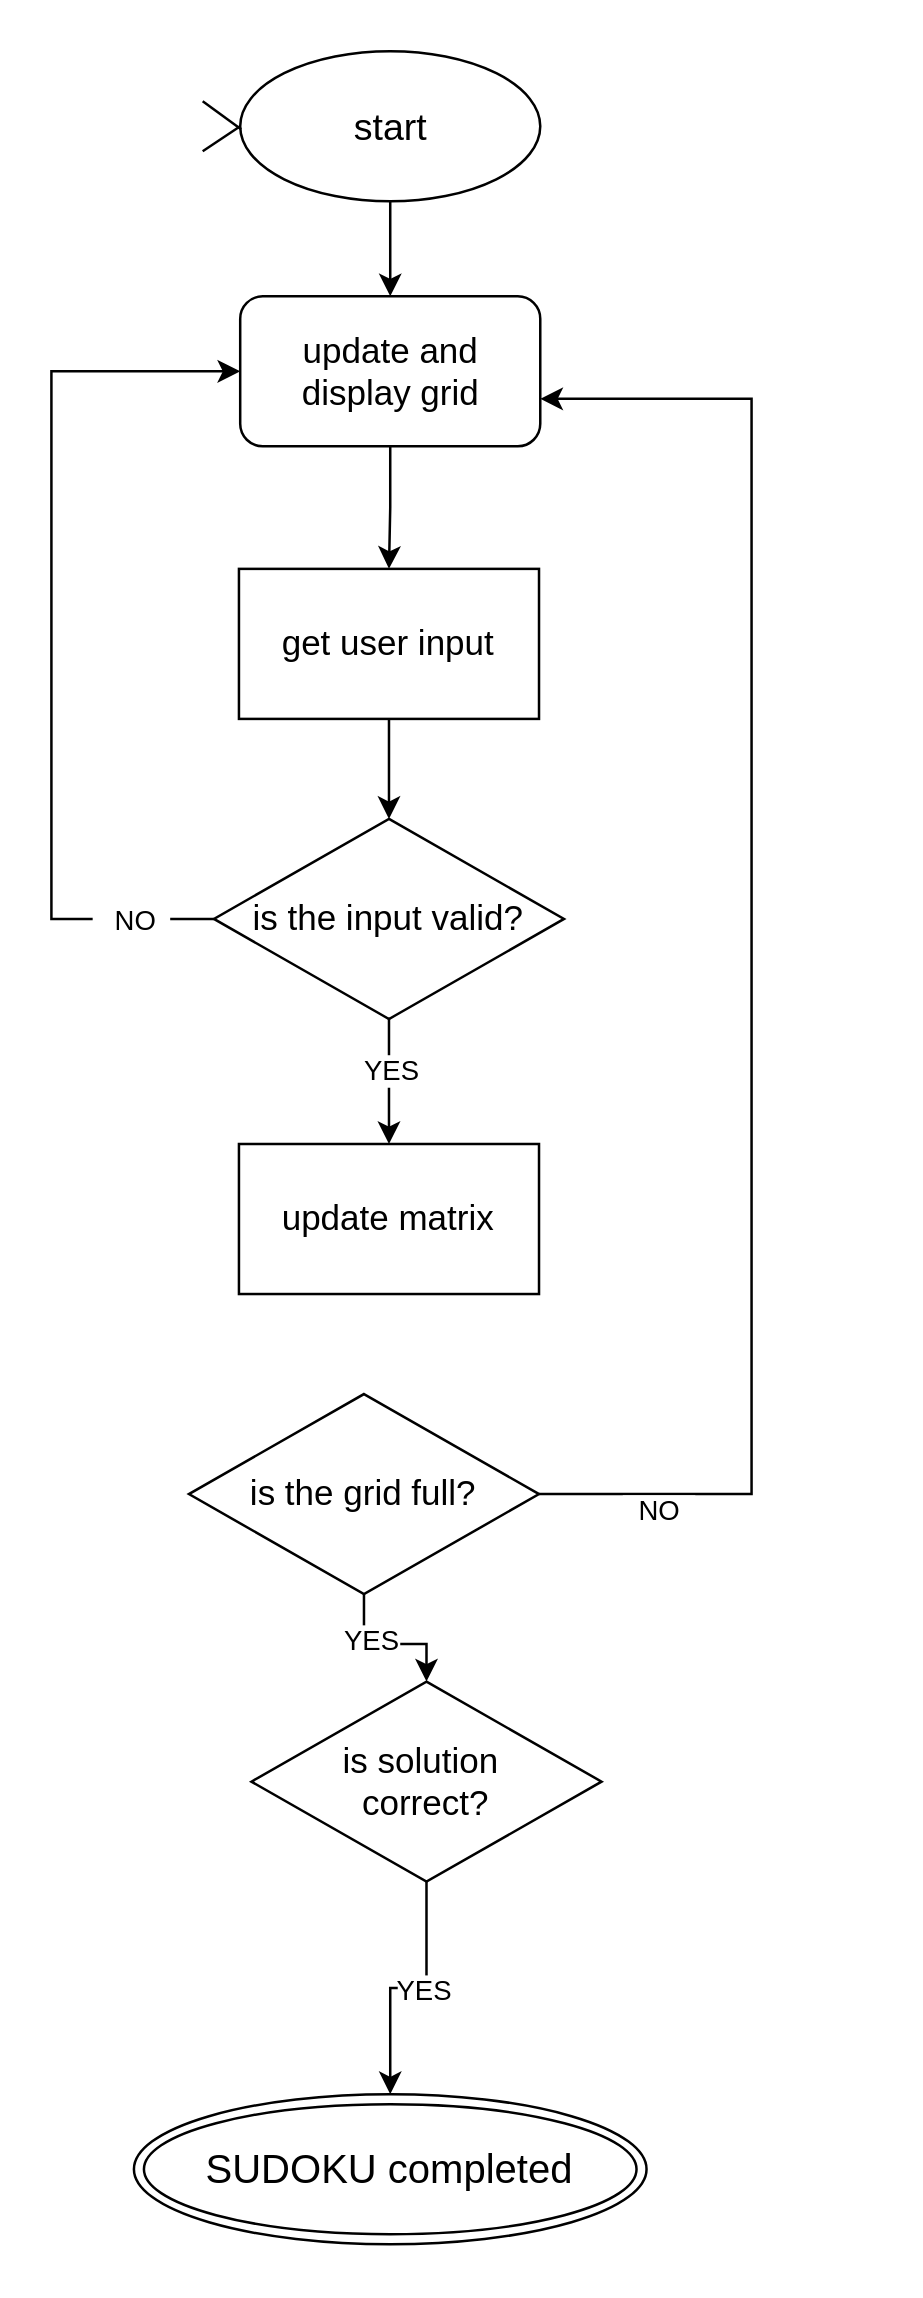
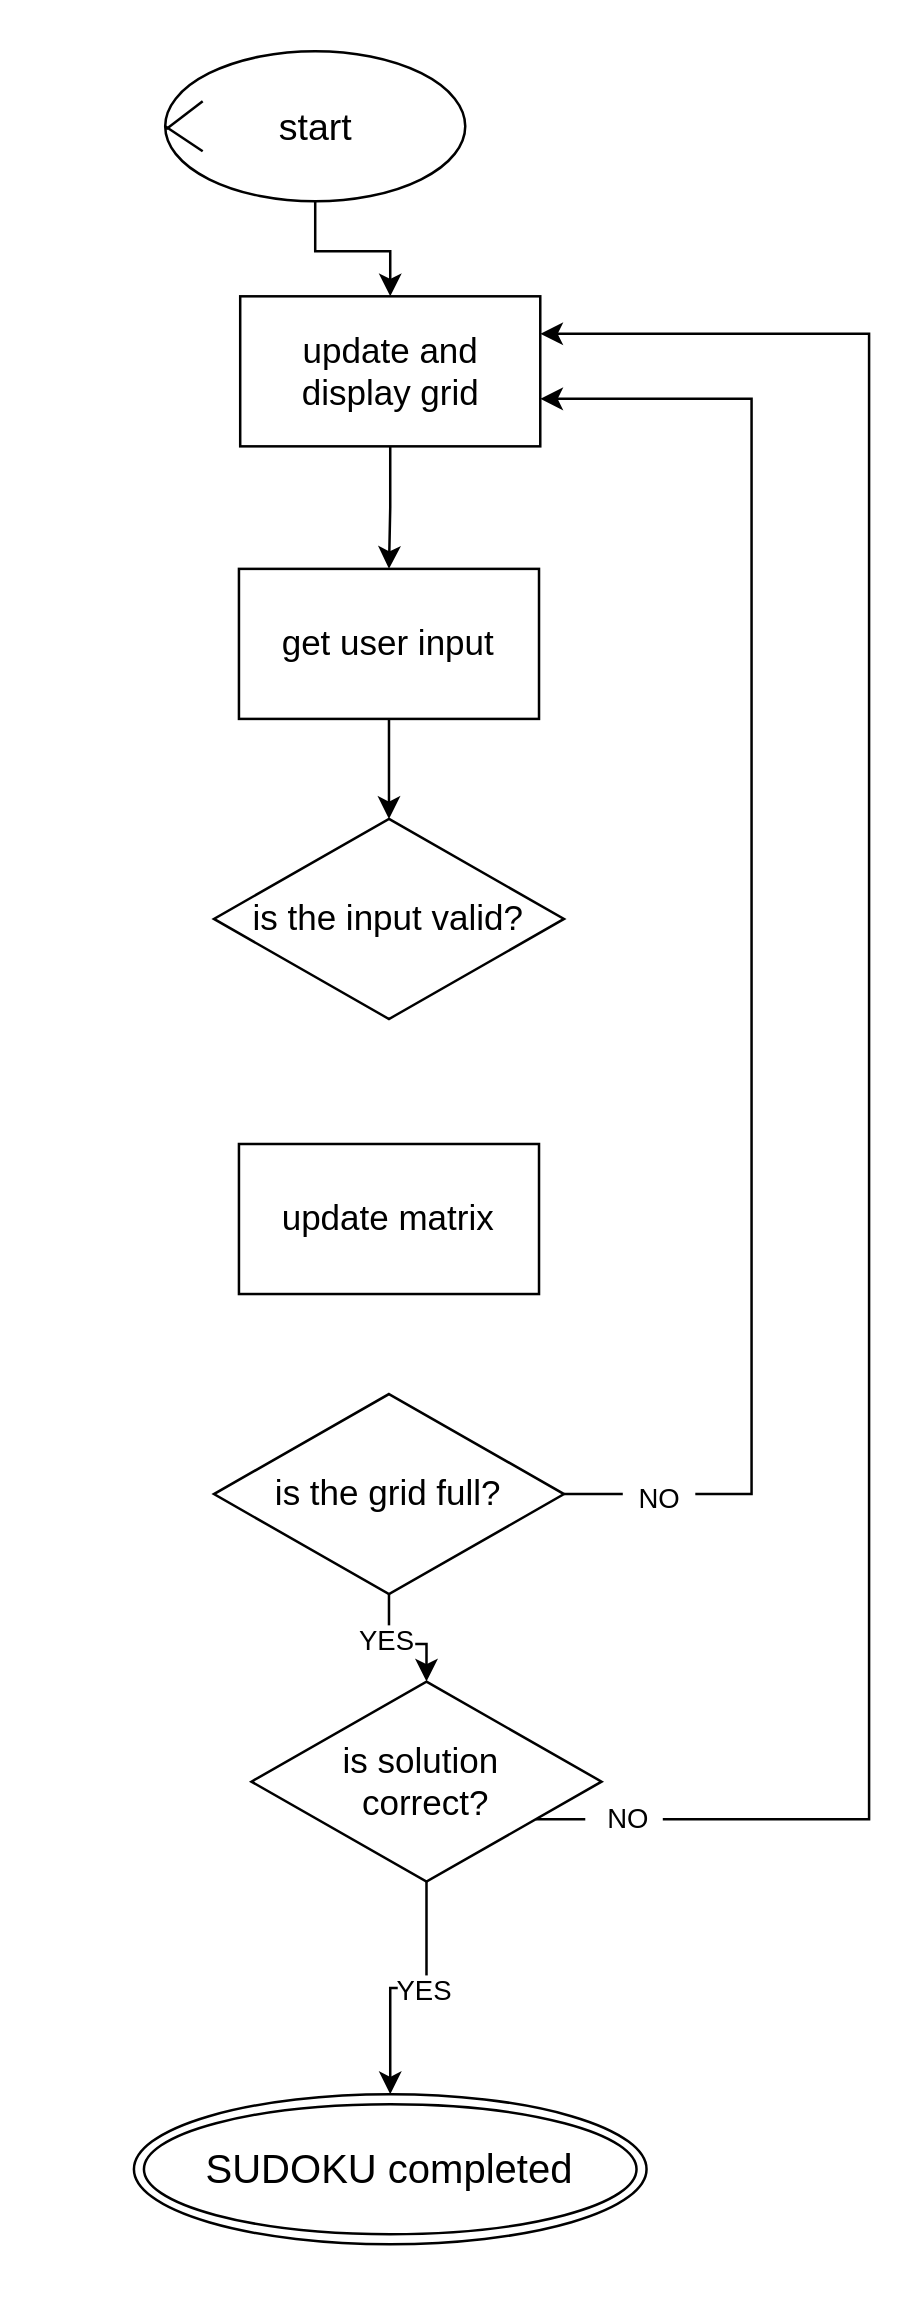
node "start": moved (390, 126) -> (315, 126)
node "update and display grid": shape rounded rectangle -> rectangle
edge "is the input valid?" -> "update and display grid": removed, label "NO"
edge "is solution correct?" -> "update and display grid": added, label "NO"
edge "is the input valid?" -> "update matrix": removed, label "YES"
node "is the grid full?": moved (364, 1494) -> (389, 1494)
